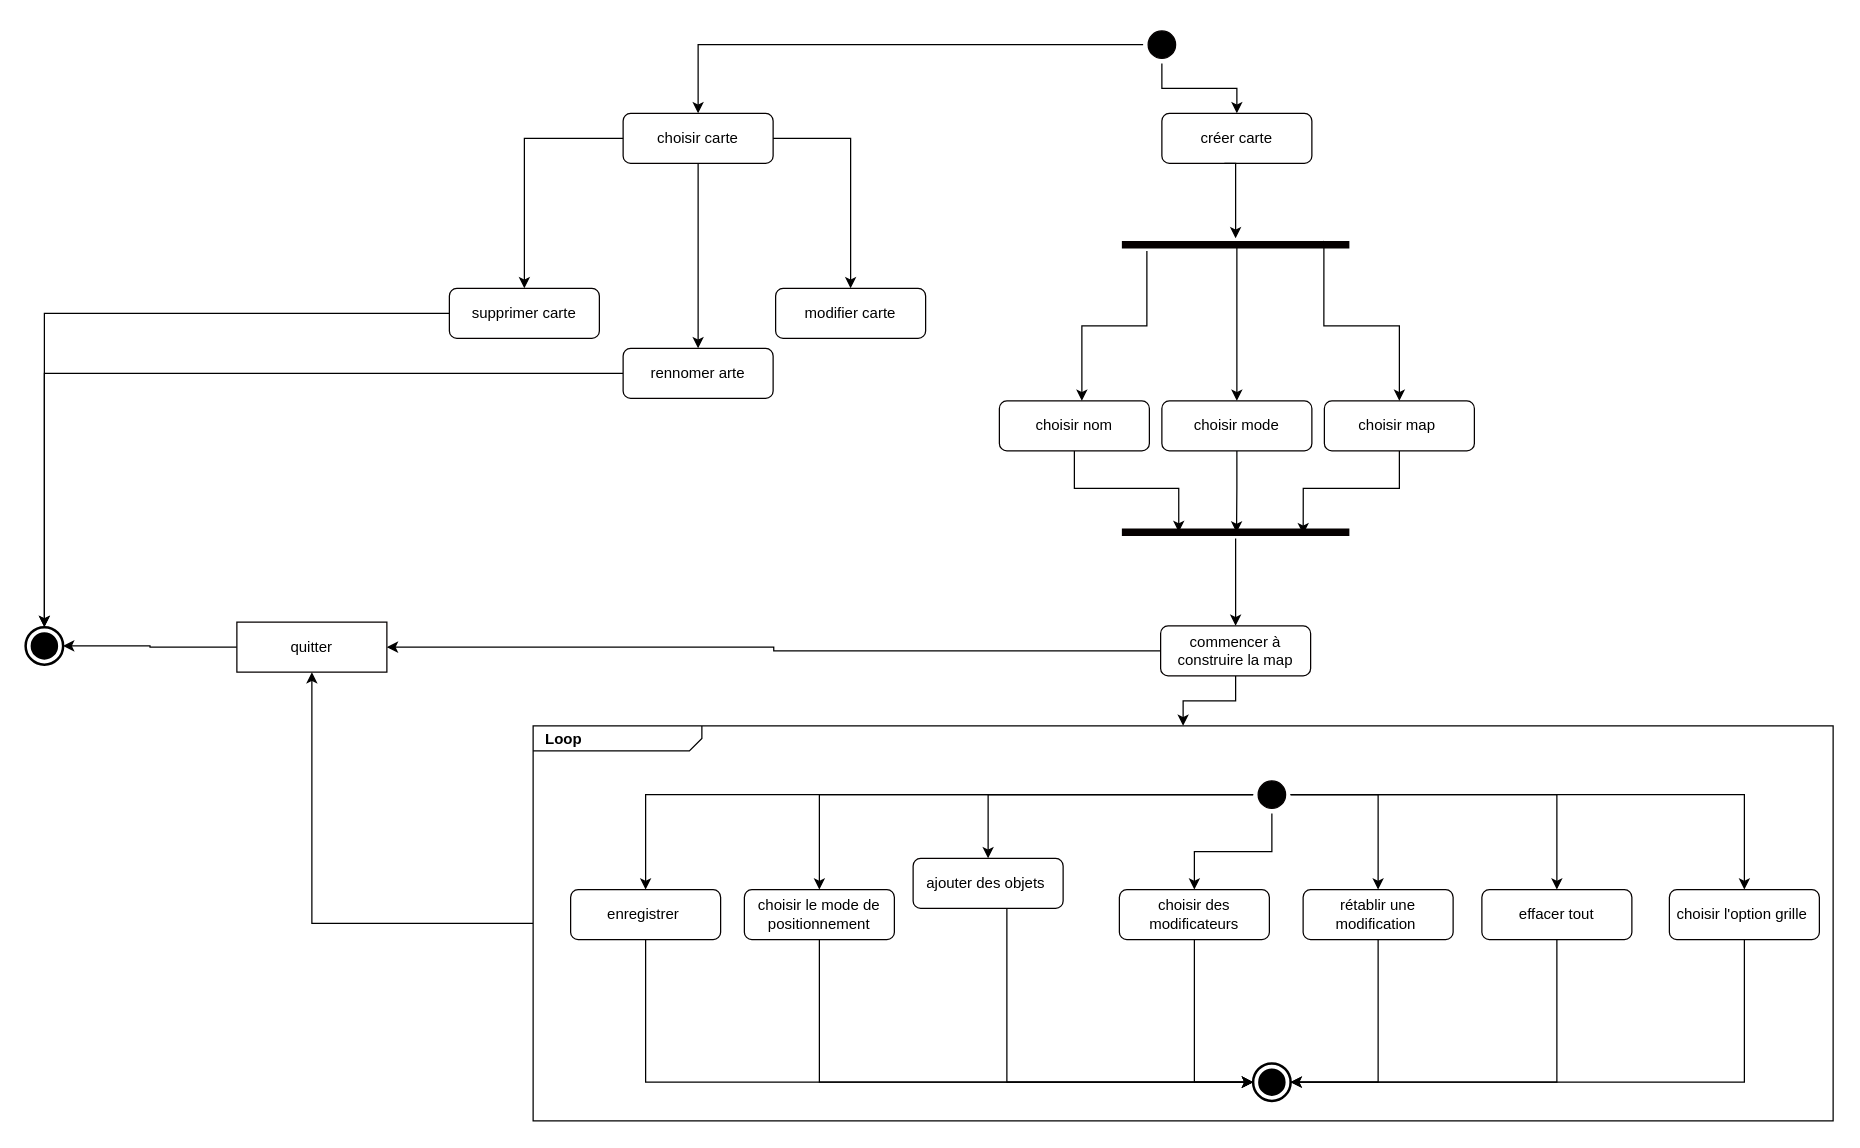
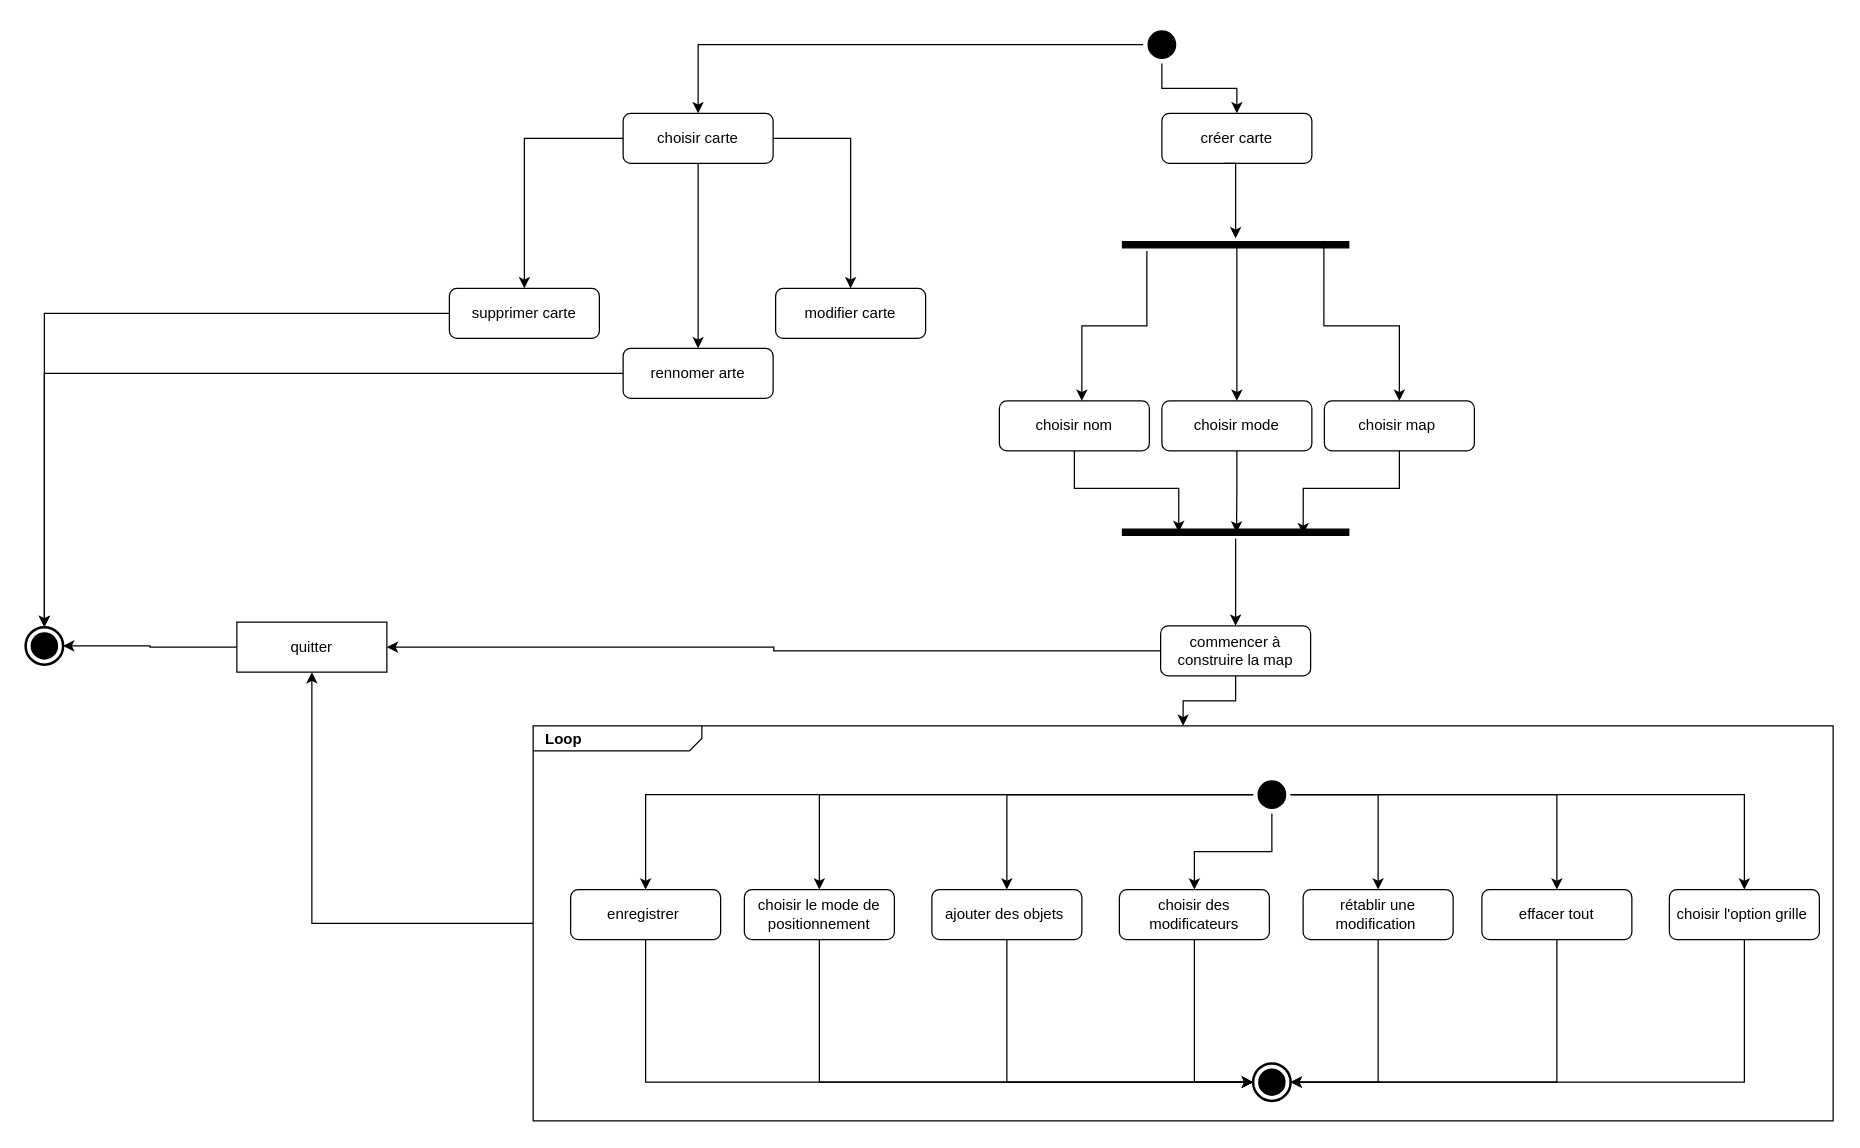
node "ajouter des objets": moved (988, 883) -> (1007, 914)
